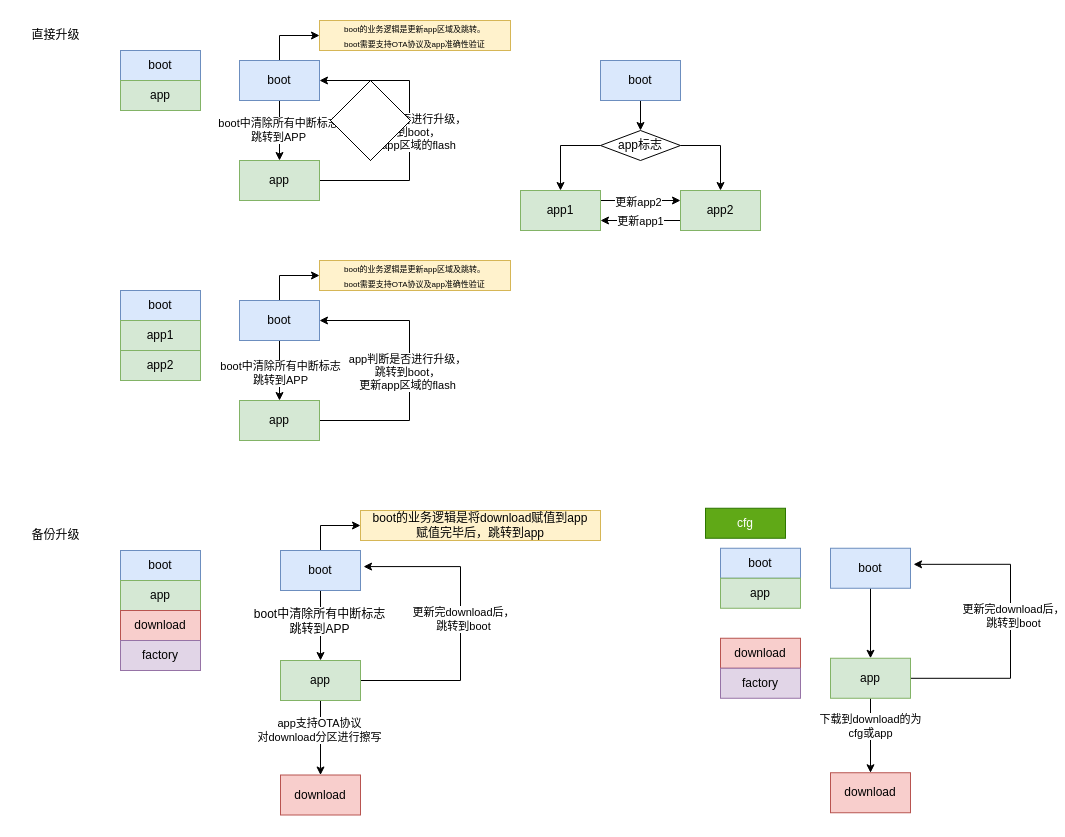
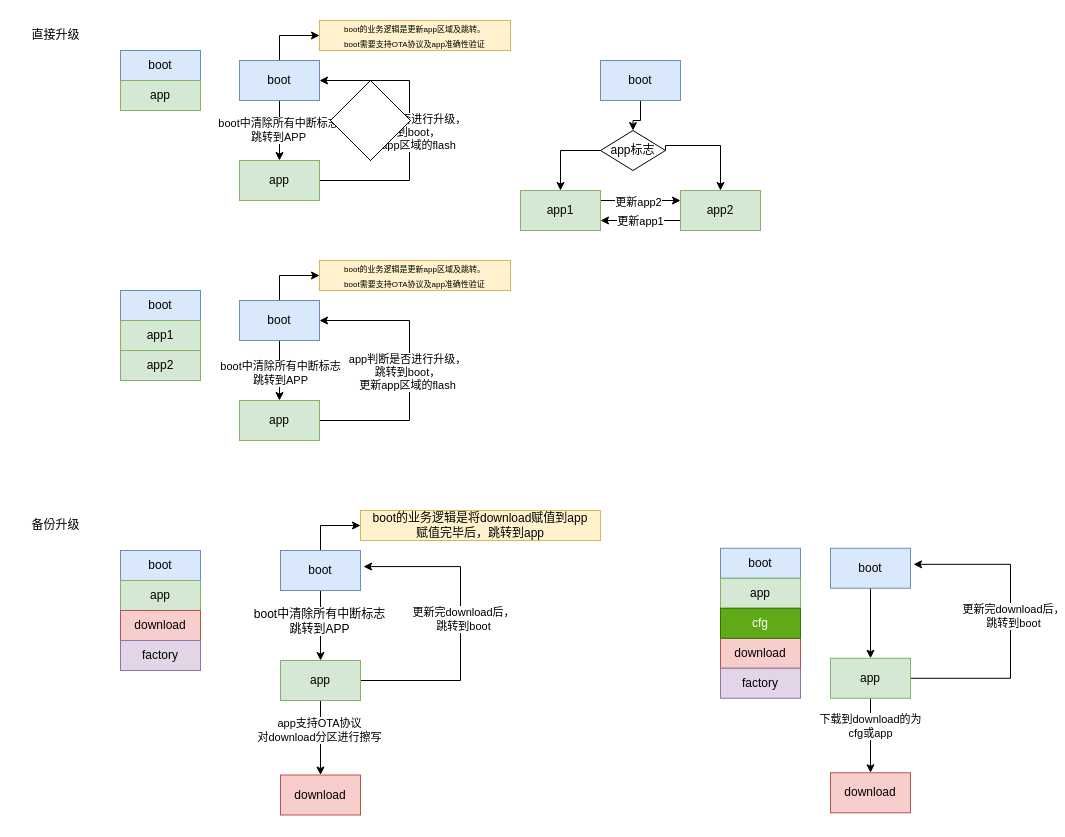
node "app标志": size 80x30 -> 65x40
node "cfg": moved (746, 523) -> (761, 623)
node "备份升级": moved (56, 536) -> (56, 526)
